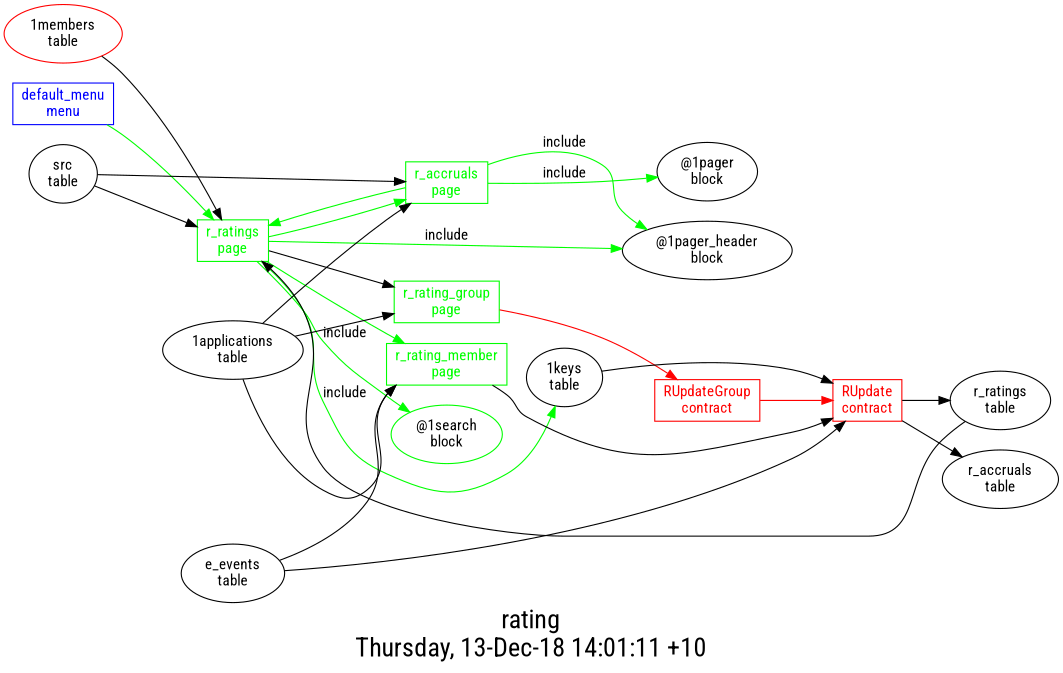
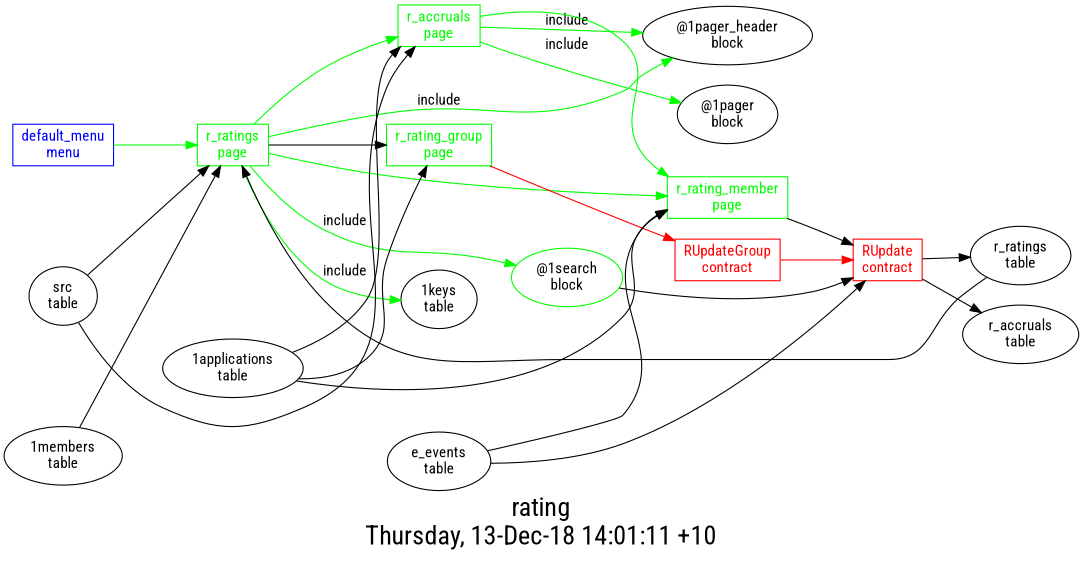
node "1members table": color red -> black
edge "r_accruals page" -> "r_ratings page": now "r_accruals page" -> "r_rating_member page"
edge "1keys table" -> "RUpdate contract": now "@1search block" -> "RUpdate contract"
